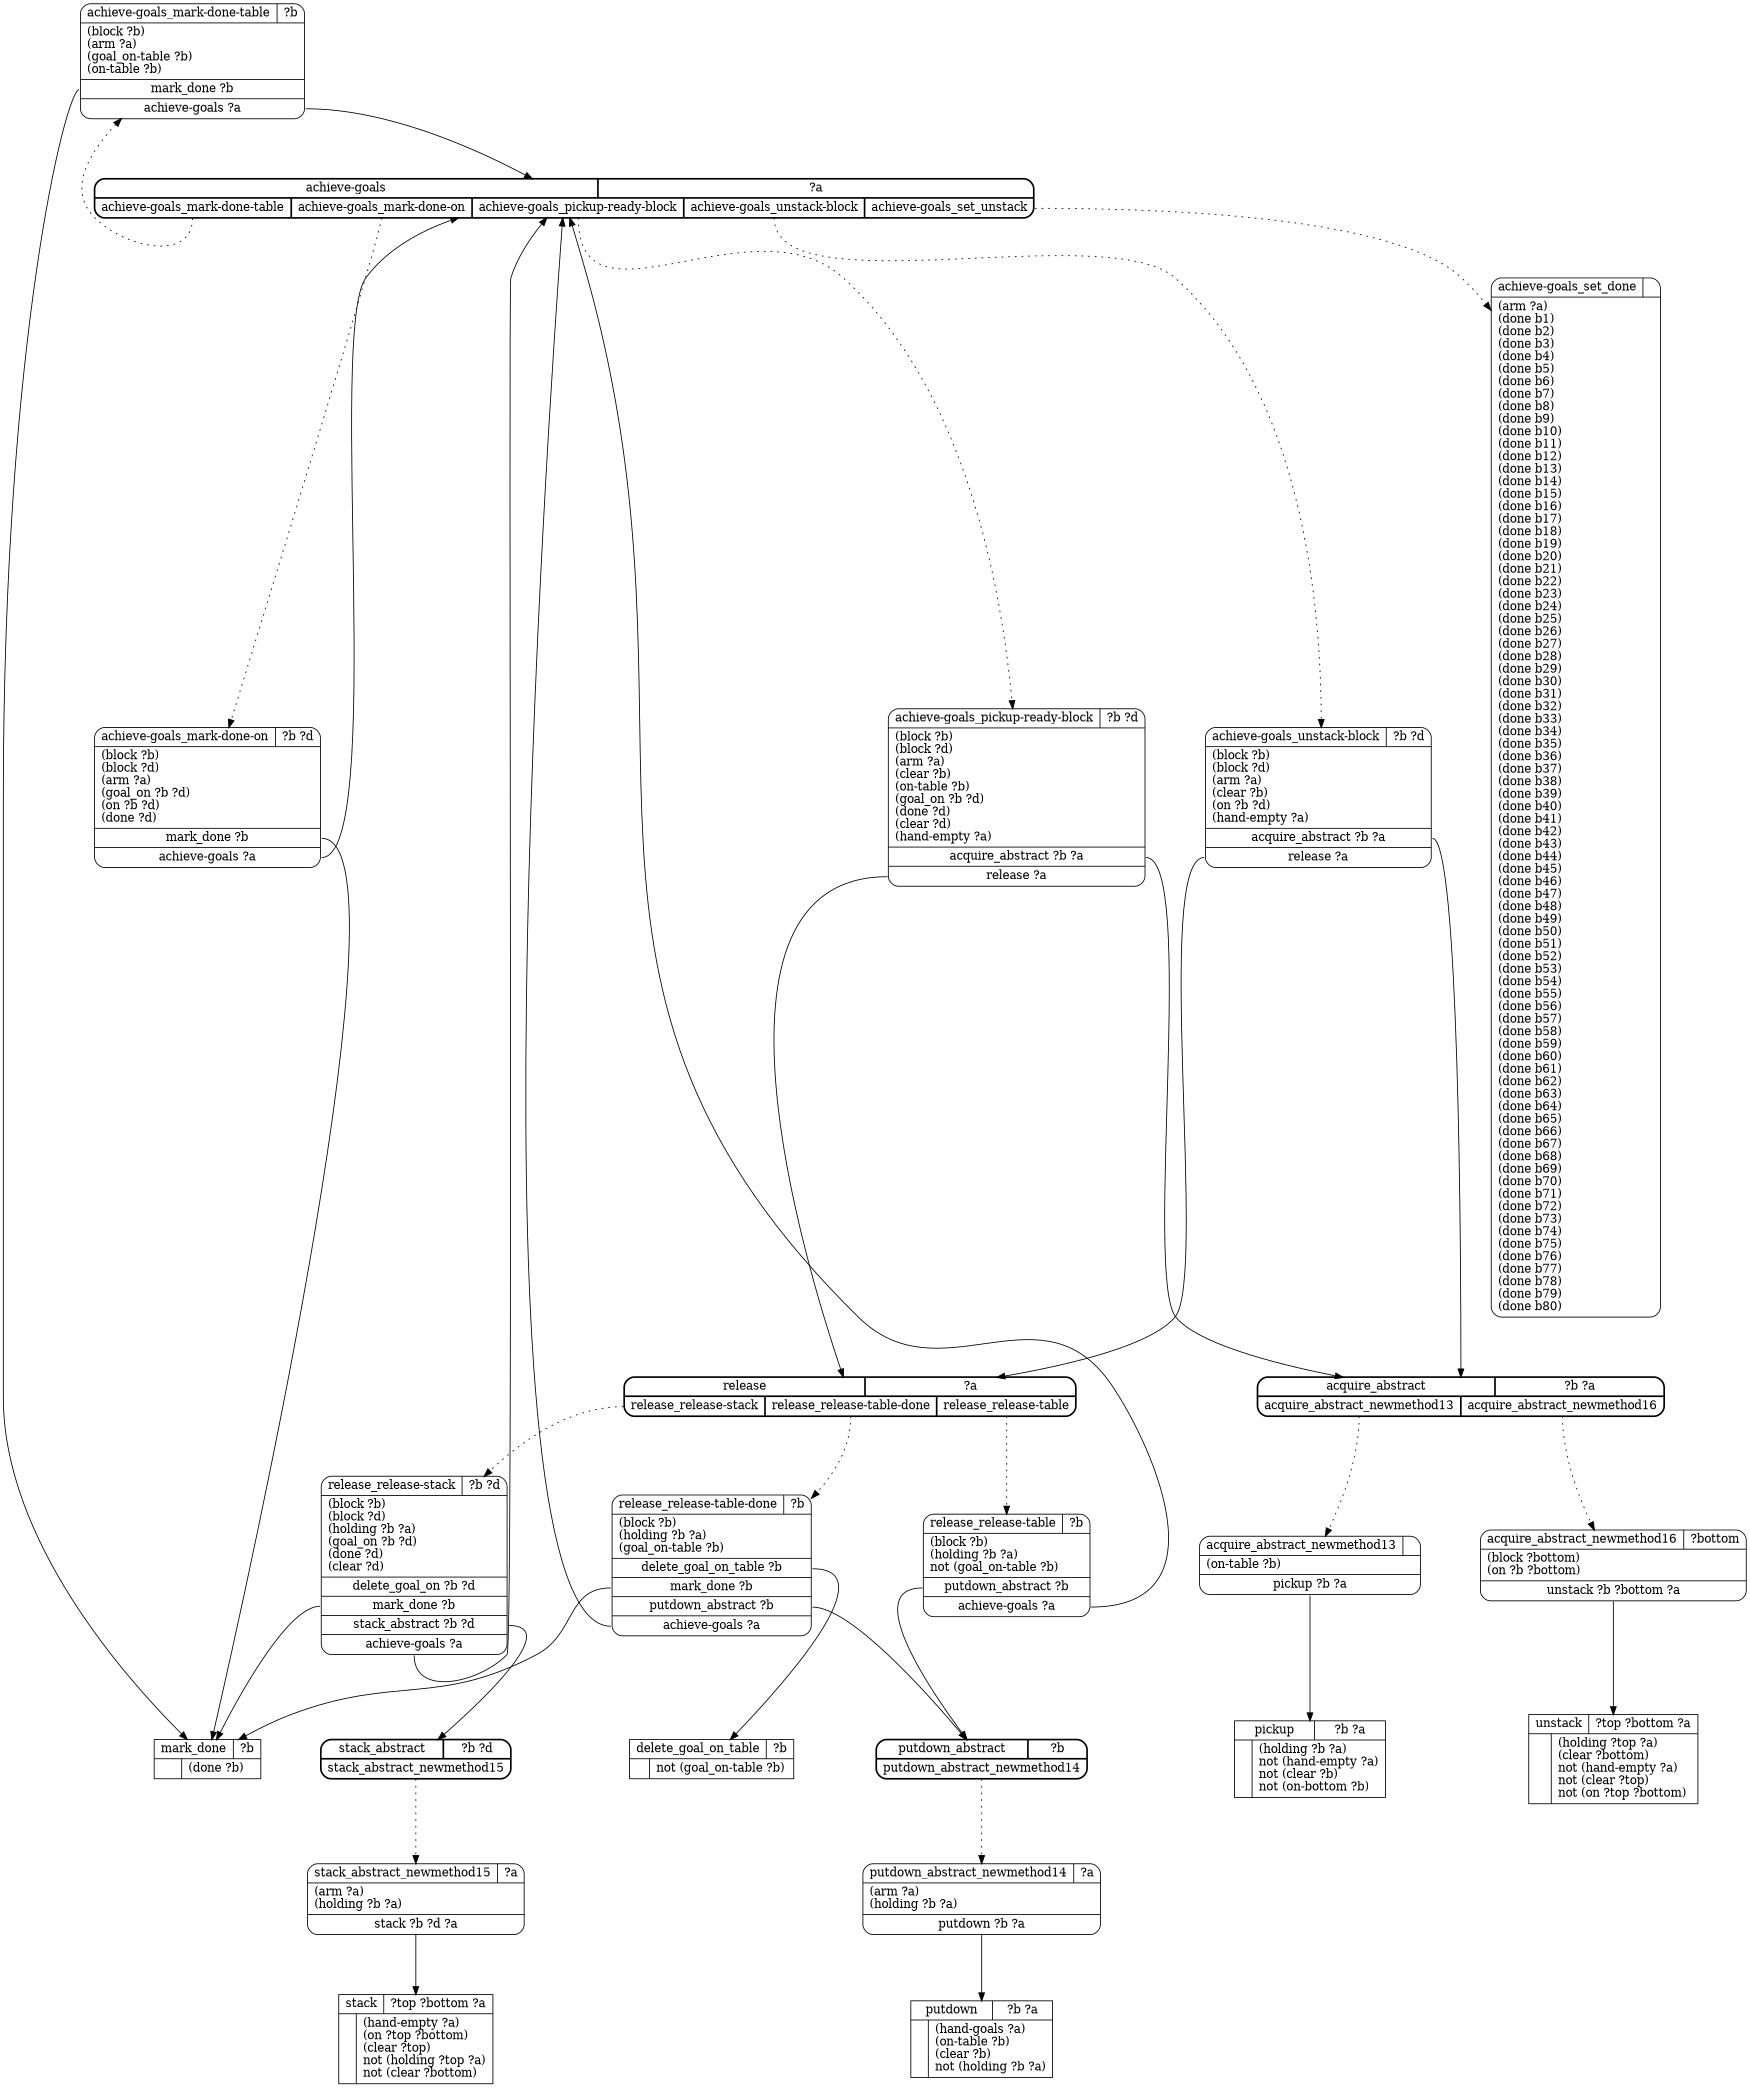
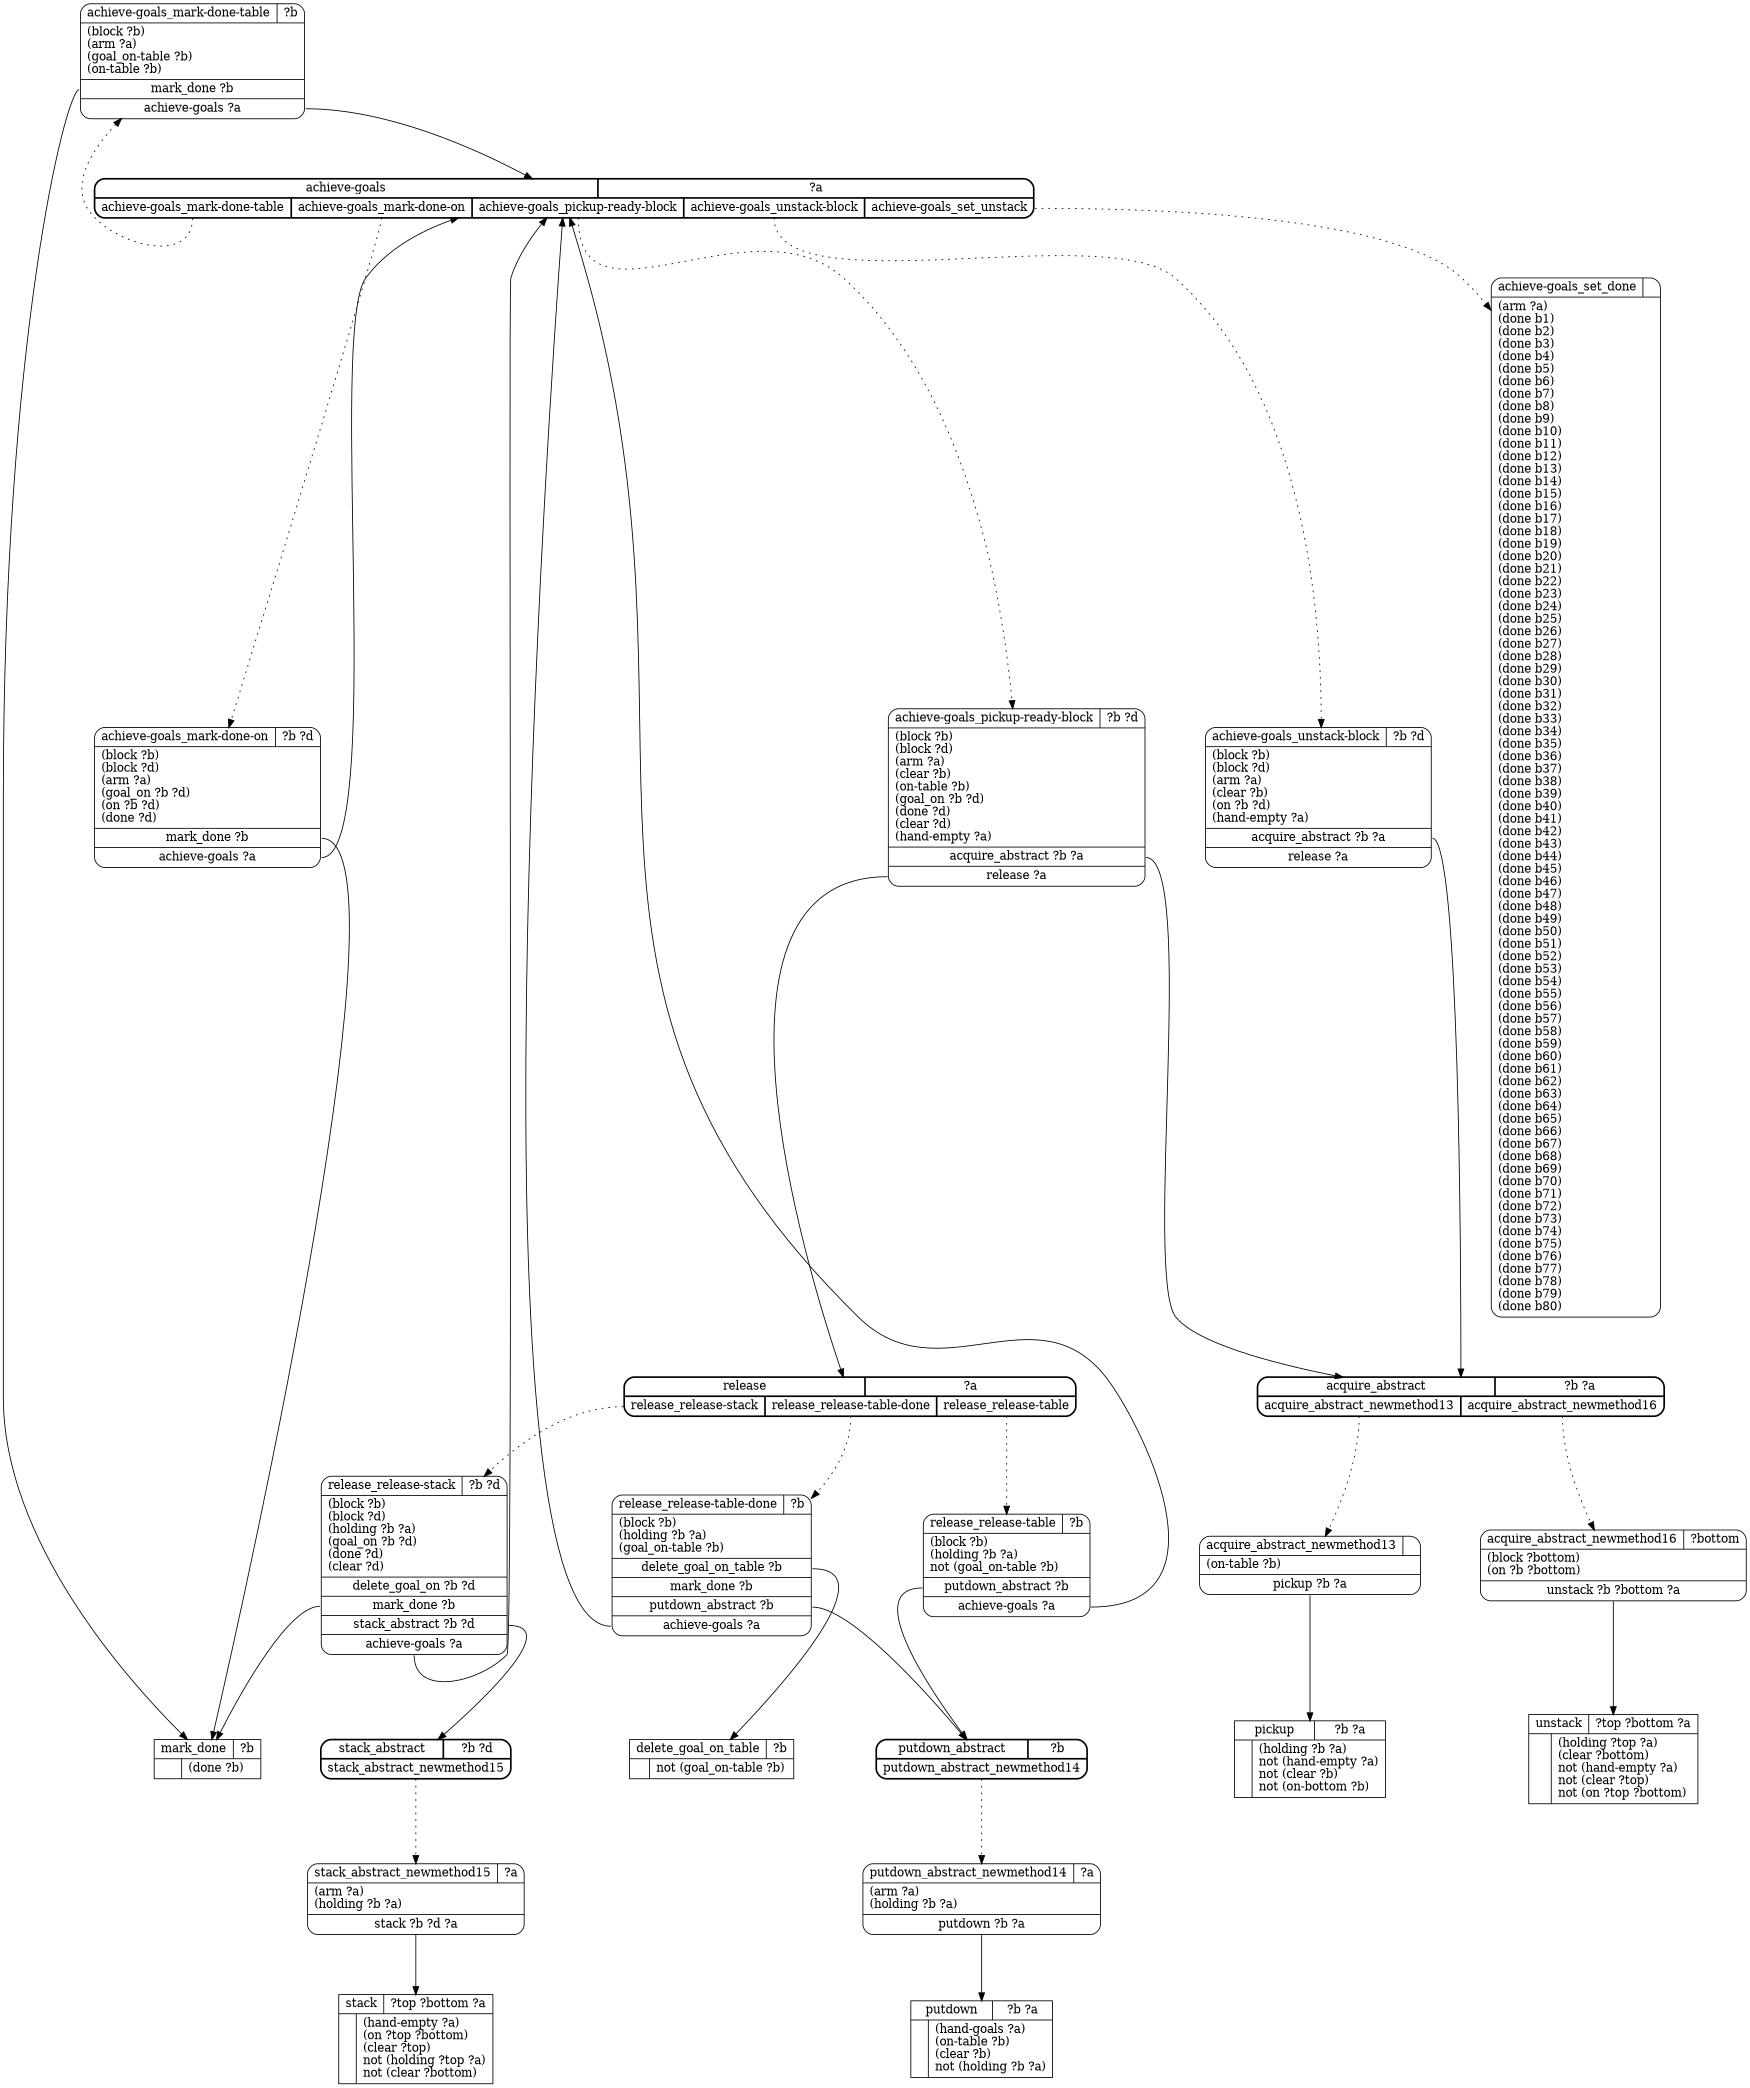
edge "achieve-goals_unstack-block" -> "release": removed
edge "release_release-table-done" -> "mark_done": removed
